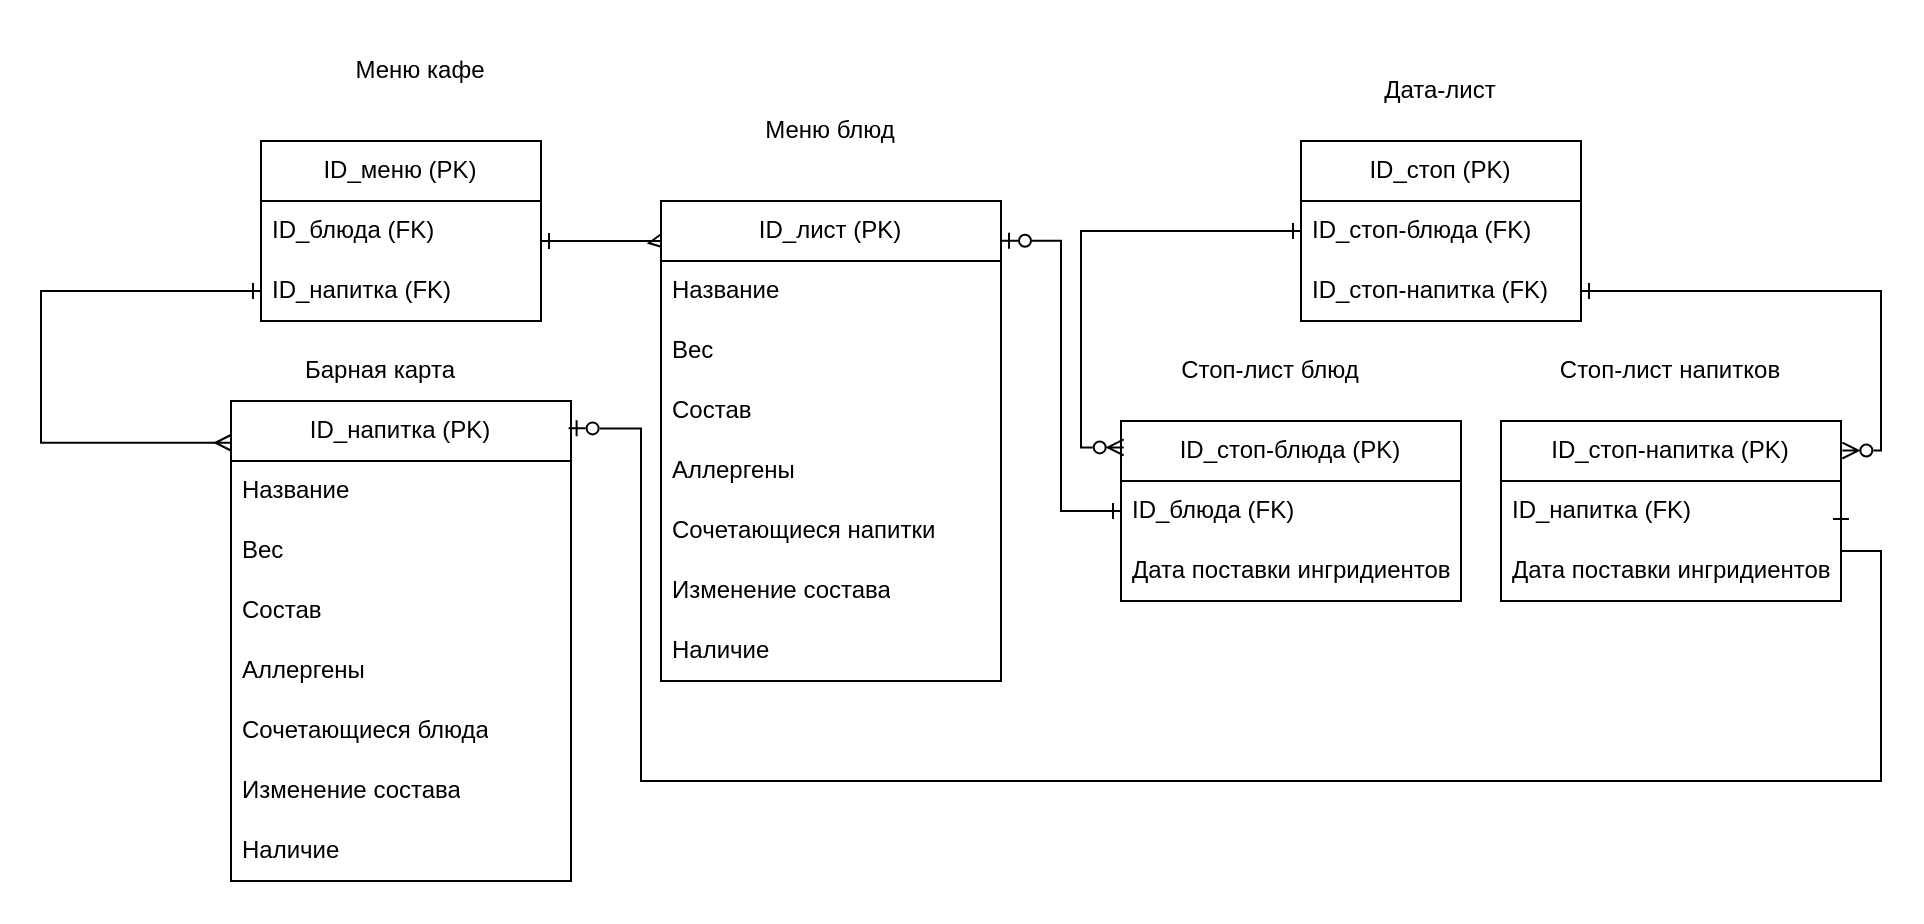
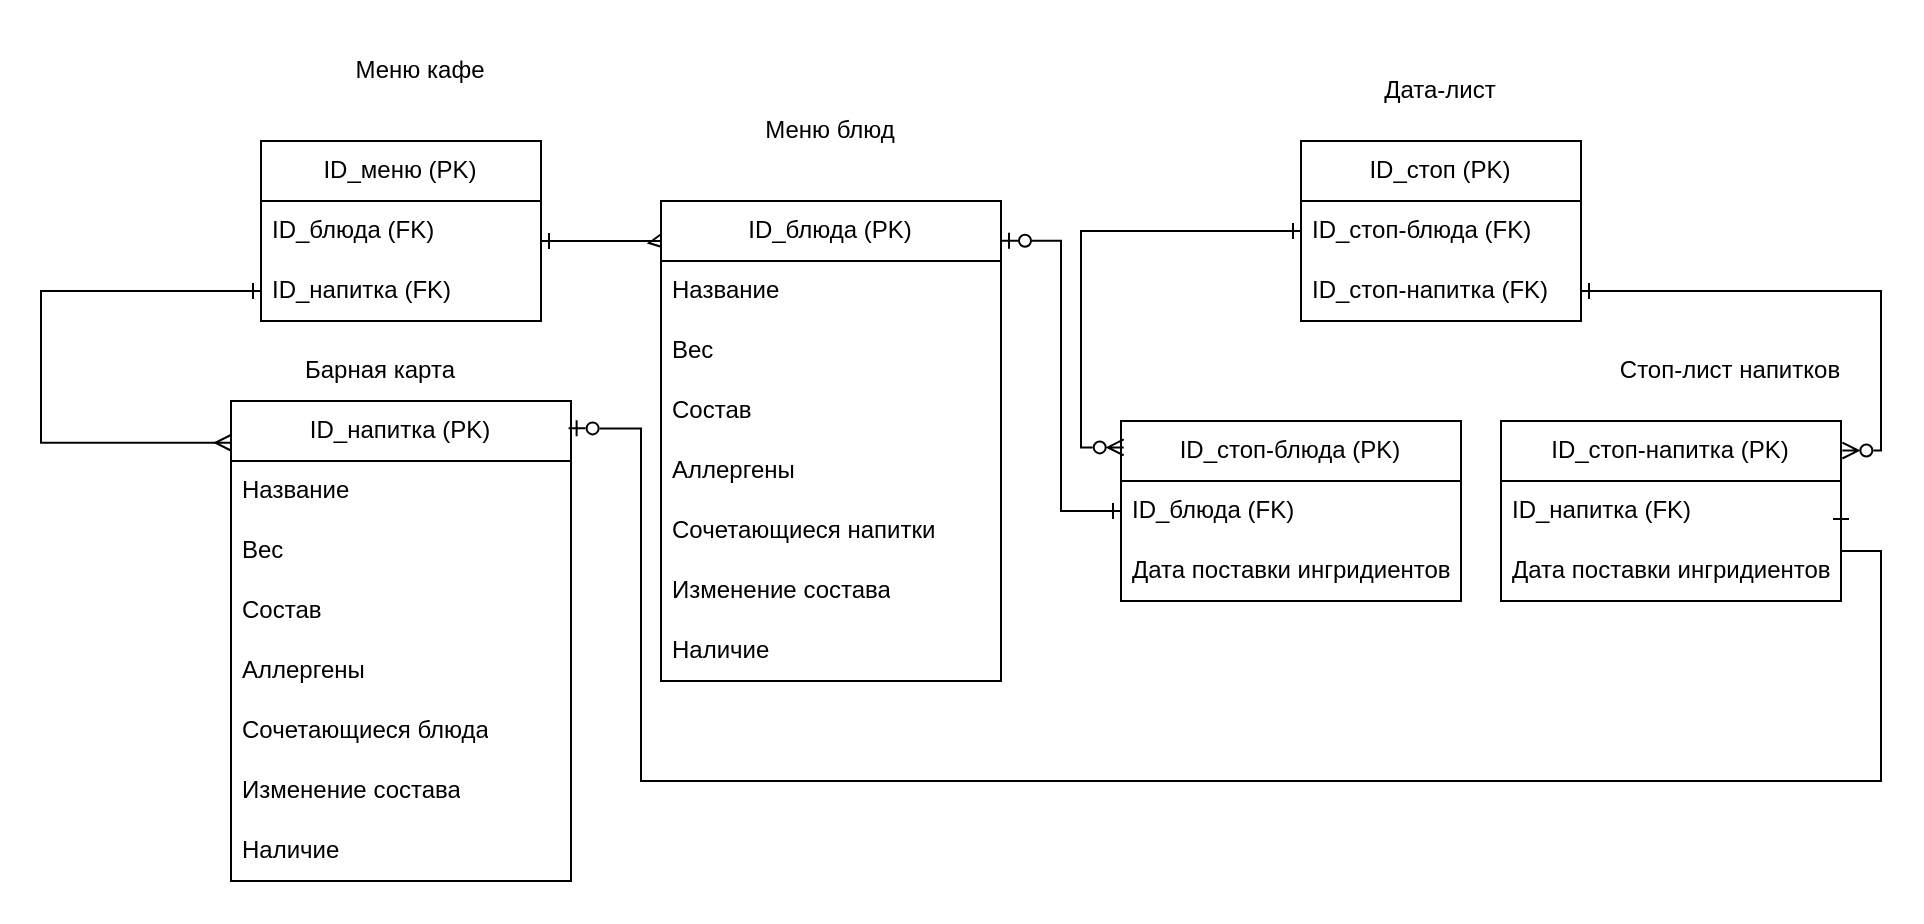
node "ID_лист (PK)": label "ID_лист (PK)" -> "ID_блюда (PK)"
node "Стоп-лист блюд": removed
node "Стоп-лист напитков": moved (1671, 371) -> (1731, 371)
